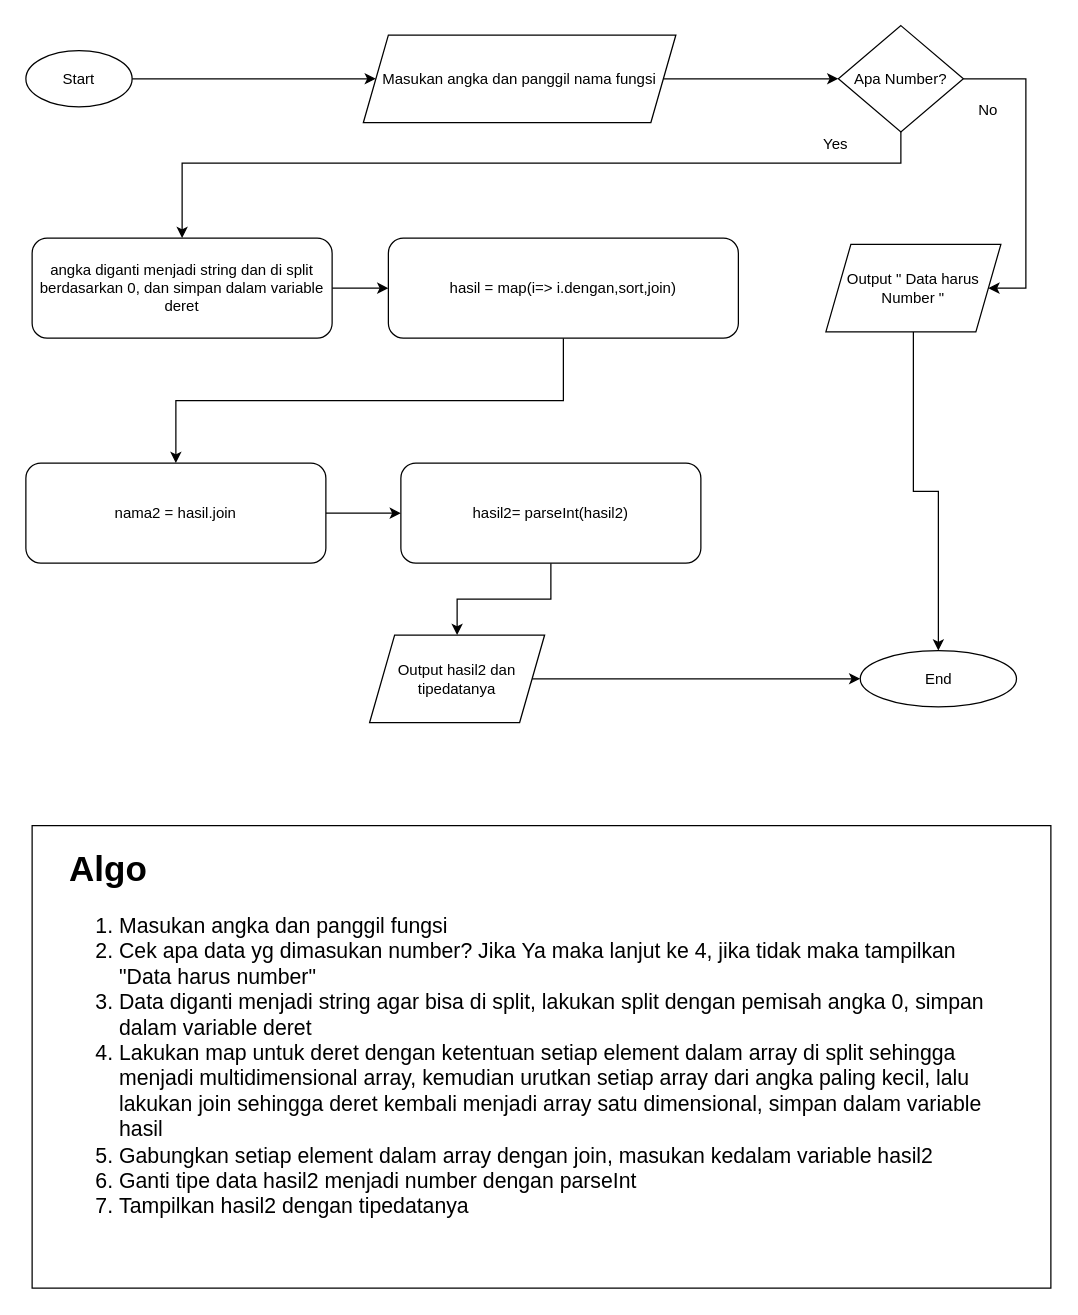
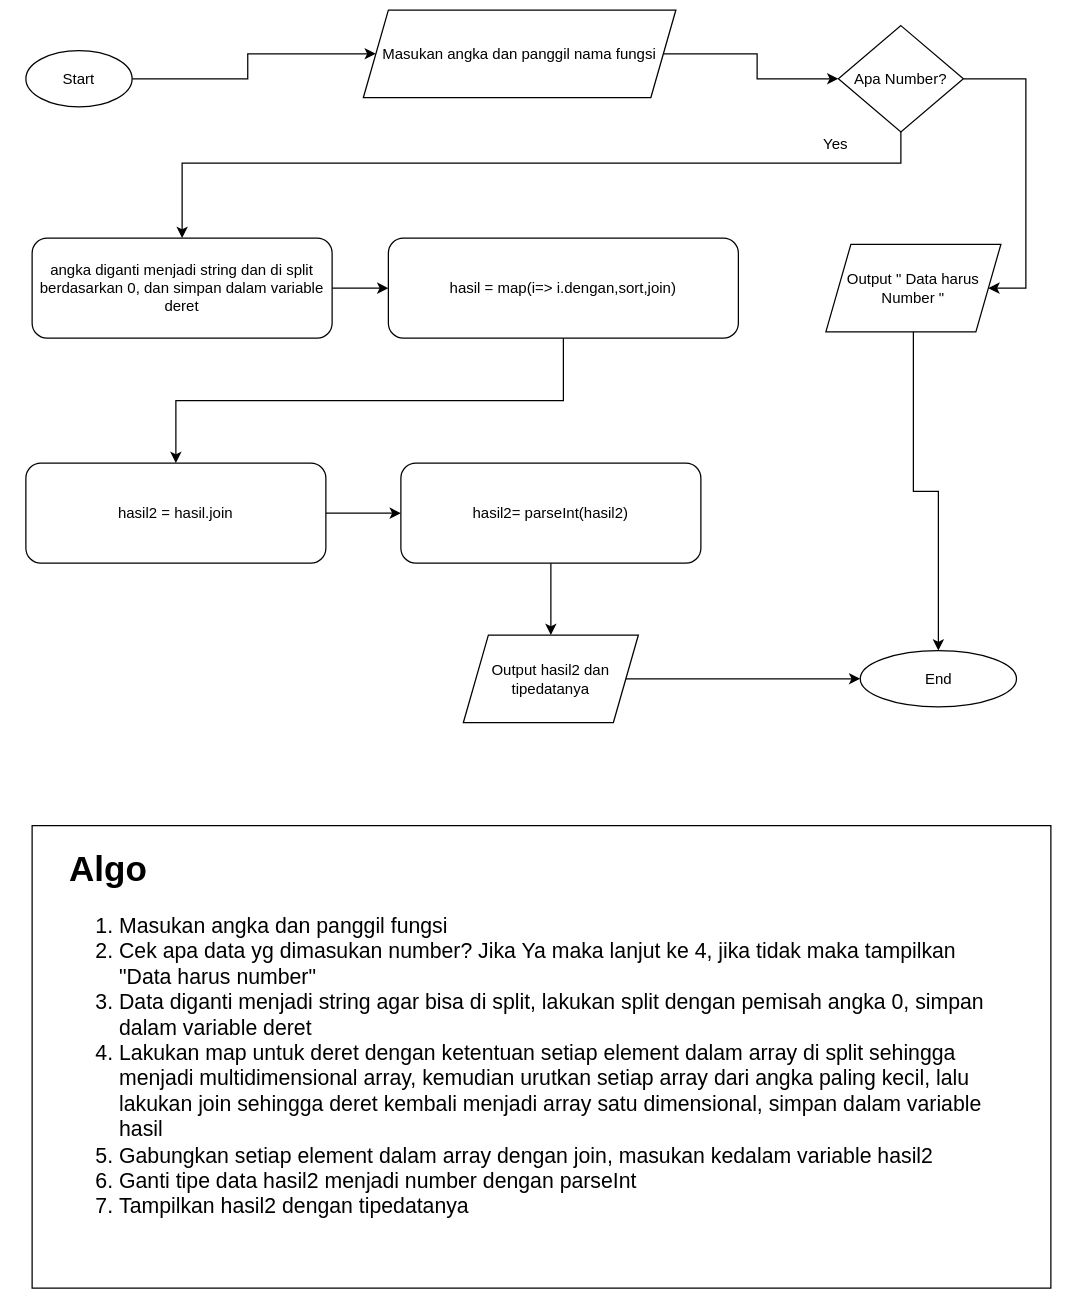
node "Masukan angka dan panggil nama fungsi": moved (519, 79) -> (519, 54)
node "No": removed
node "nama2 = hasil.join": label "nama2 = hasil.join" -> "hasil2 = hasil.join"
node "Output hasil2 dan tipedatanya": moved (457, 679) -> (551, 679)
